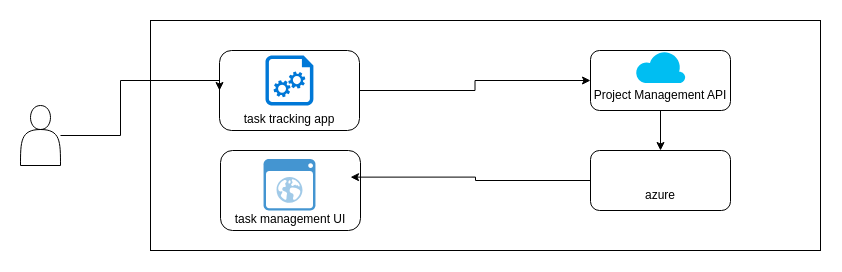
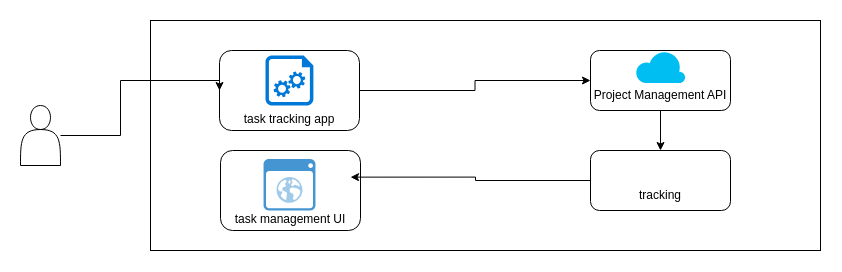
node "azure": label "azure" -> "tracking"
